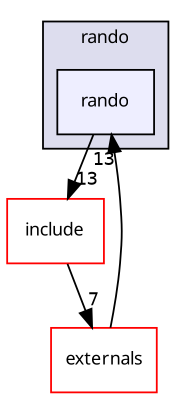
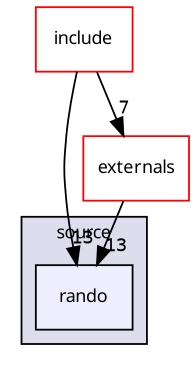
cluster "rando": label "rando" -> "source"
edge "rando" -> "include": reversed
